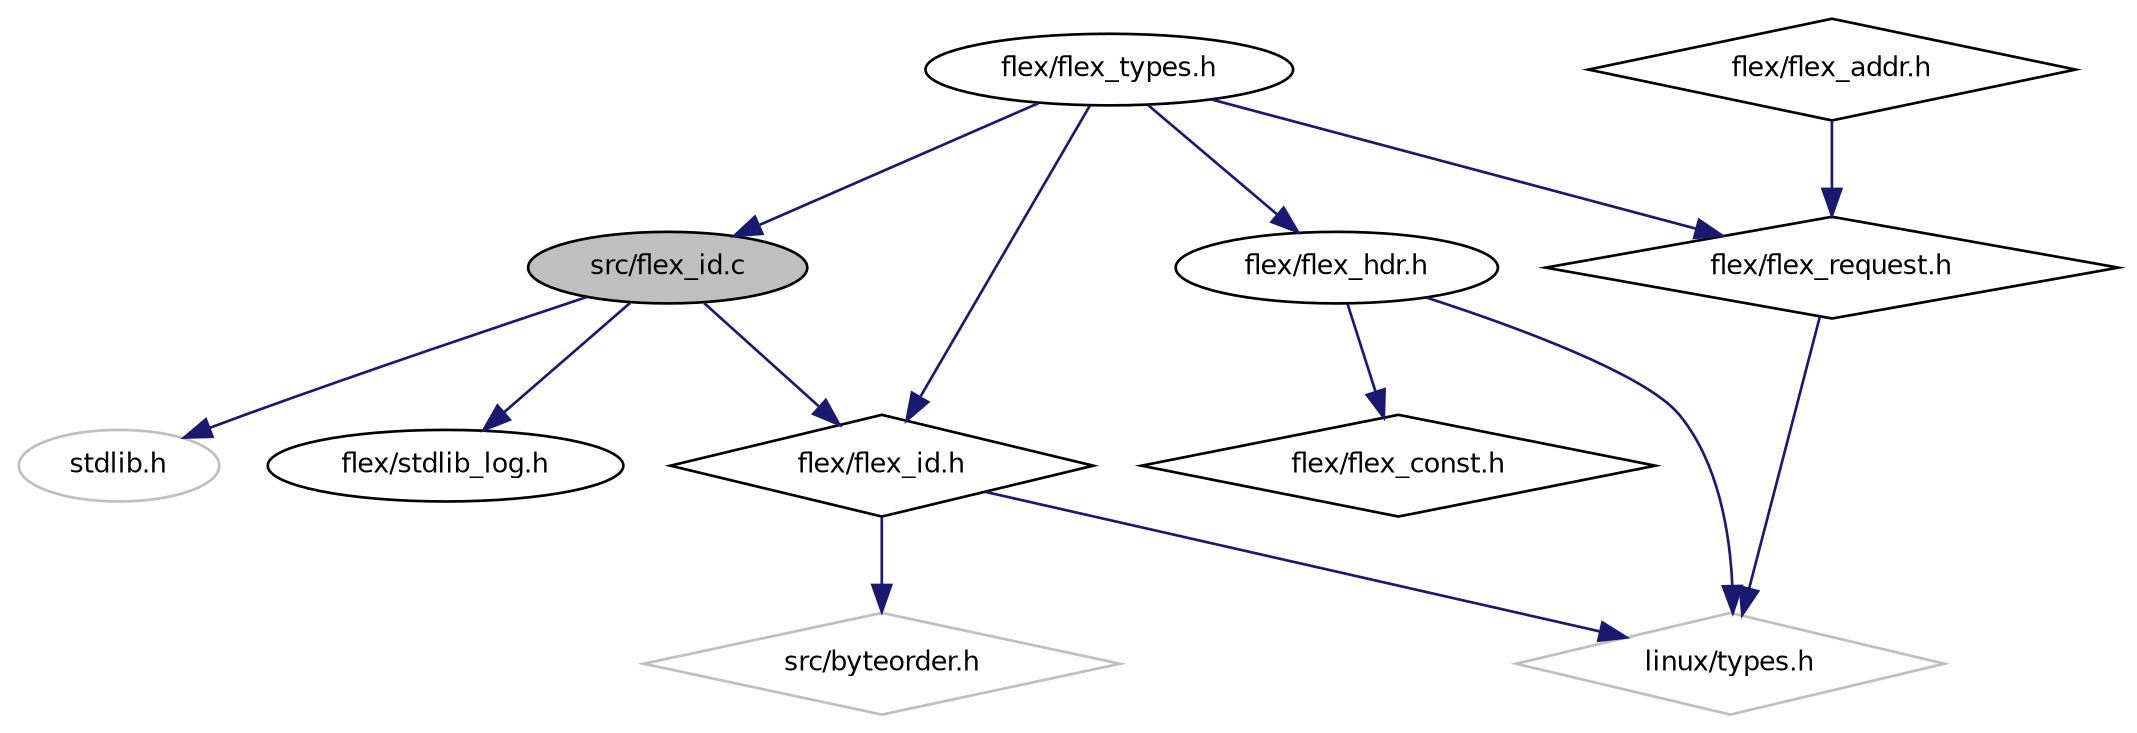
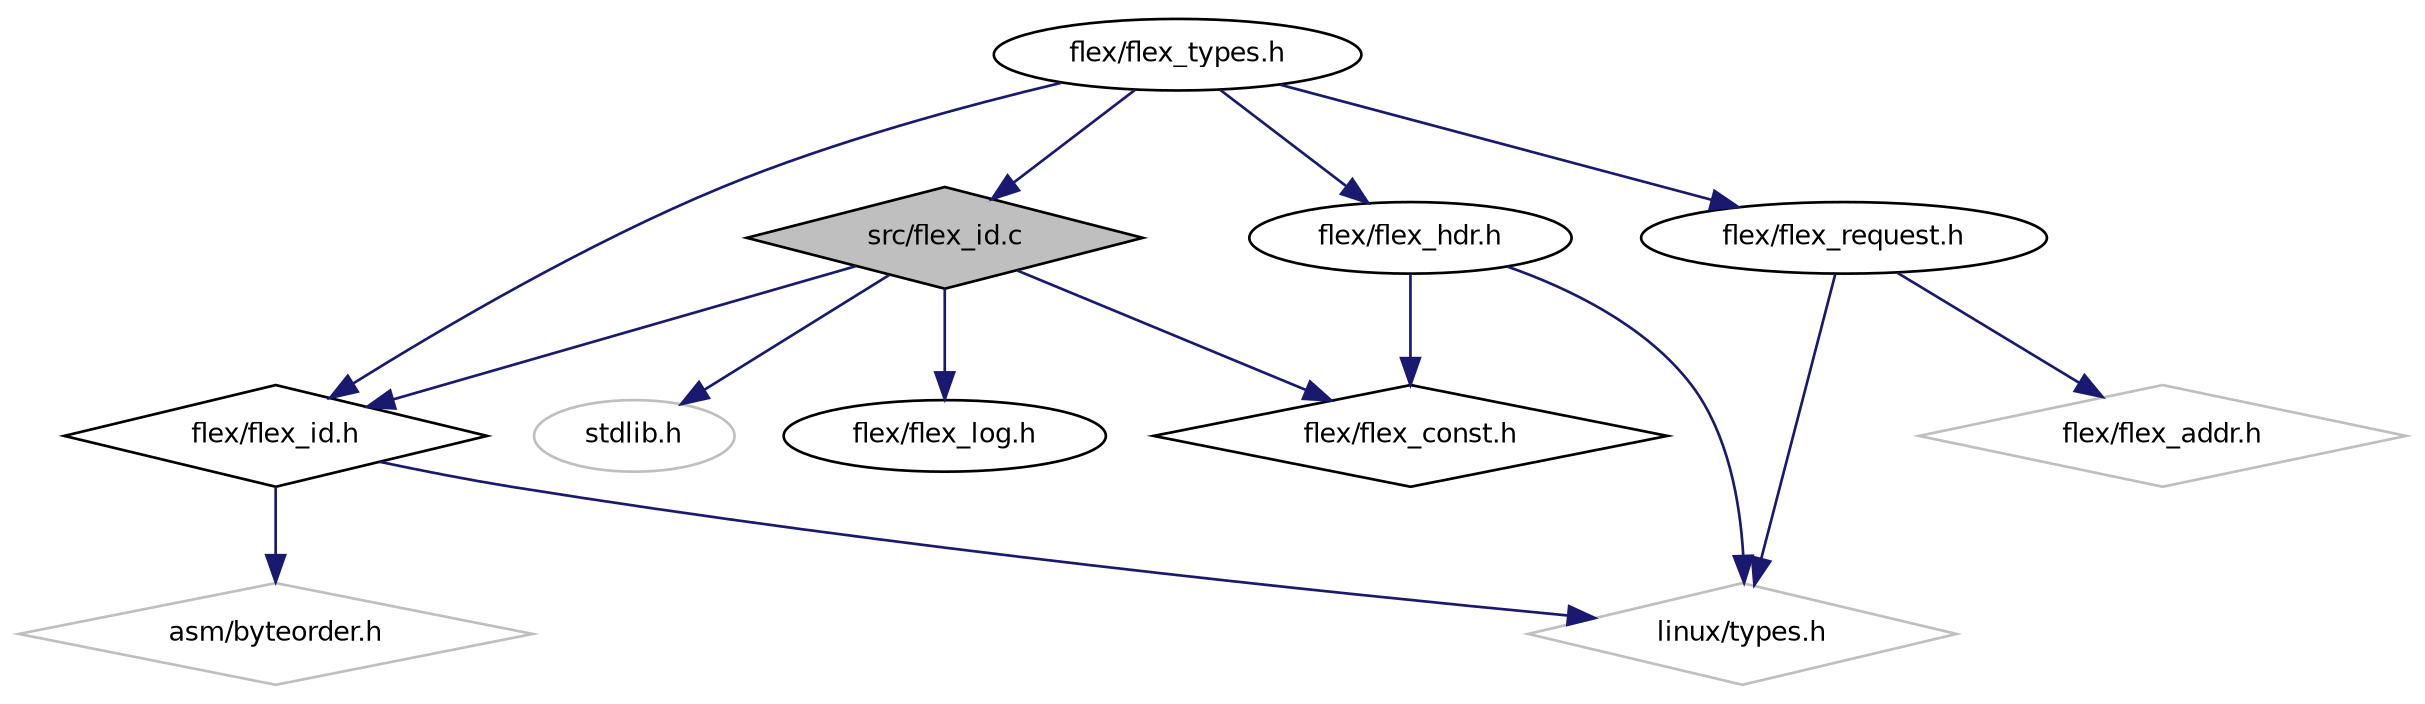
node "flex/flex_addr.h": color black -> grey75
edge "flex/flex_addr.h" -> "flex/flex_request.h": reversed
node "src/flex_id.c": shape ellipse -> diamond
node "flex/flex_request.h": shape diamond -> ellipse
edge "src/flex_id.c" -> "flex/flex_const.h": added
node "flex/stdlib_log.h": label "flex/stdlib_log.h" -> "flex/flex_log.h"
node "src/byteorder.h": label "src/byteorder.h" -> "asm/byteorder.h"
